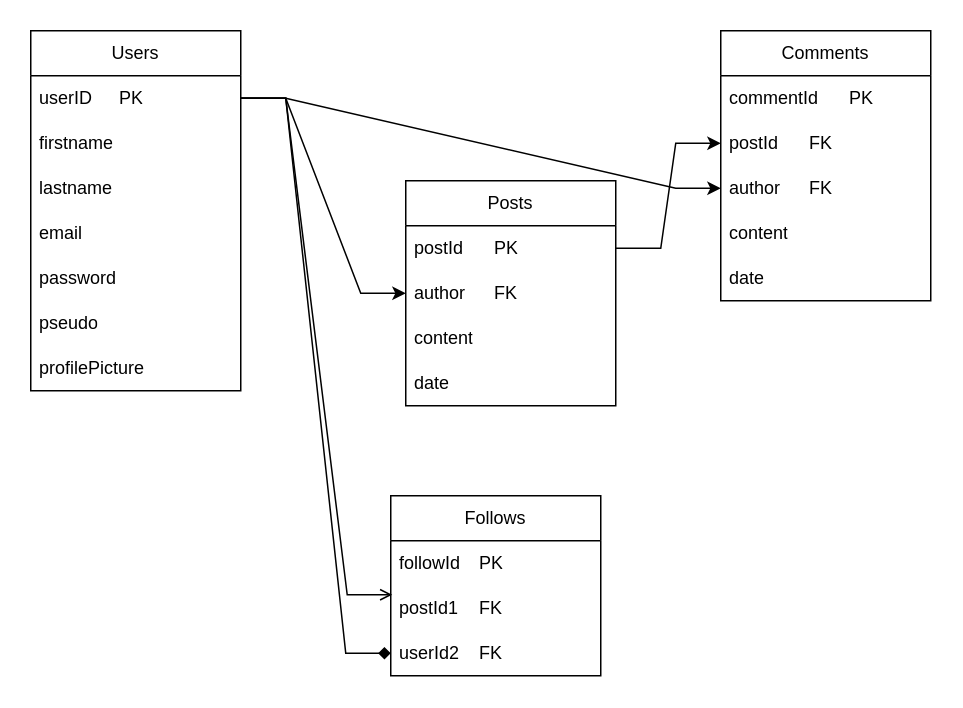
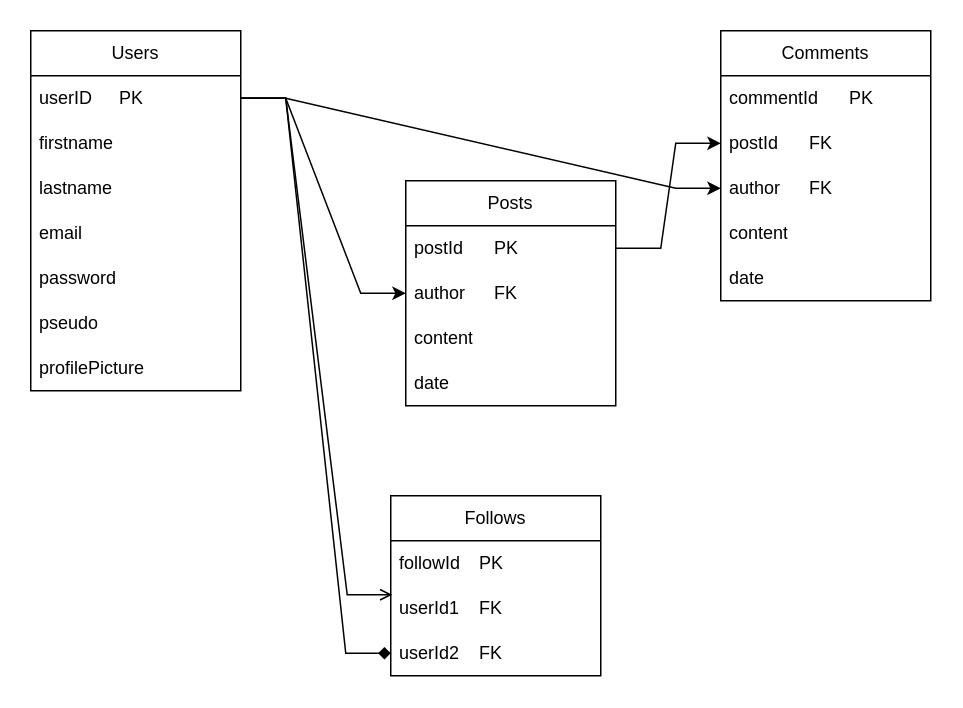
node "postId1 FK": label "postId1 FK" -> "userId1 FK"
